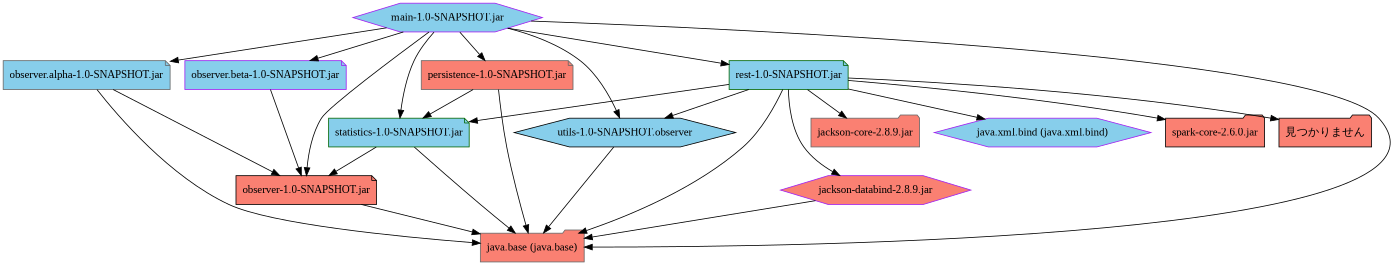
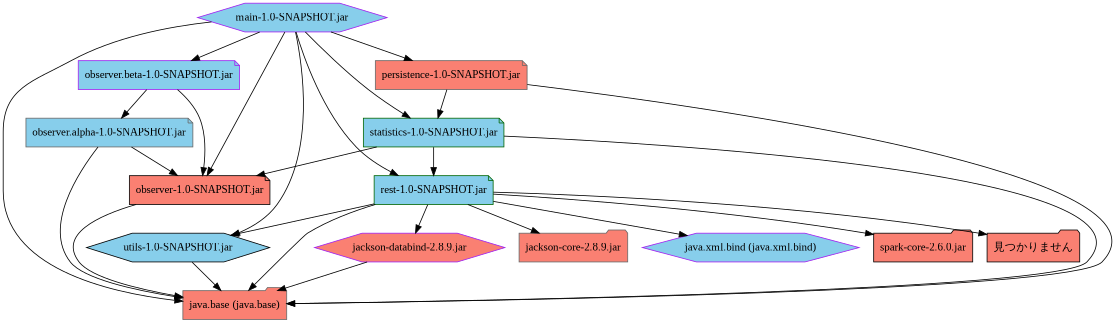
edge "main-1.0-SNAPSHOT.jar" -> "observer.alpha-1.0-SNAPSHOT.jar": now "observer.beta-1.0-SNAPSHOT.jar" -> "observer.alpha-1.0-SNAPSHOT.jar"
edge "rest-1.0-SNAPSHOT.jar" -> "statistics-1.0-SNAPSHOT.jar": reversed
node "utils-1.0-SNAPSHOT.observer": label "utils-1.0-SNAPSHOT.observer" -> "utils-1.0-SNAPSHOT.jar"
